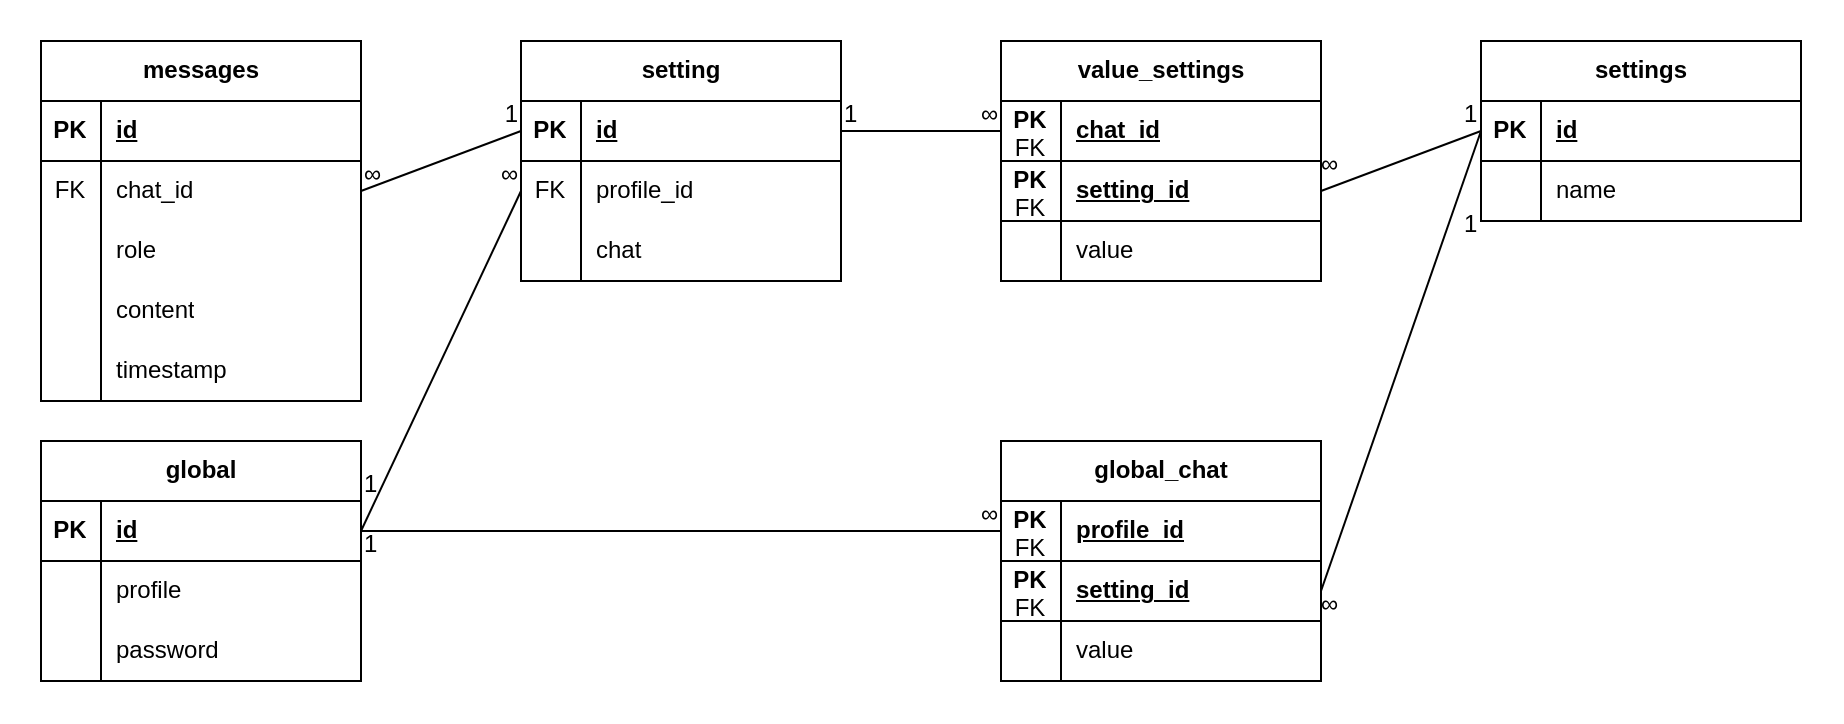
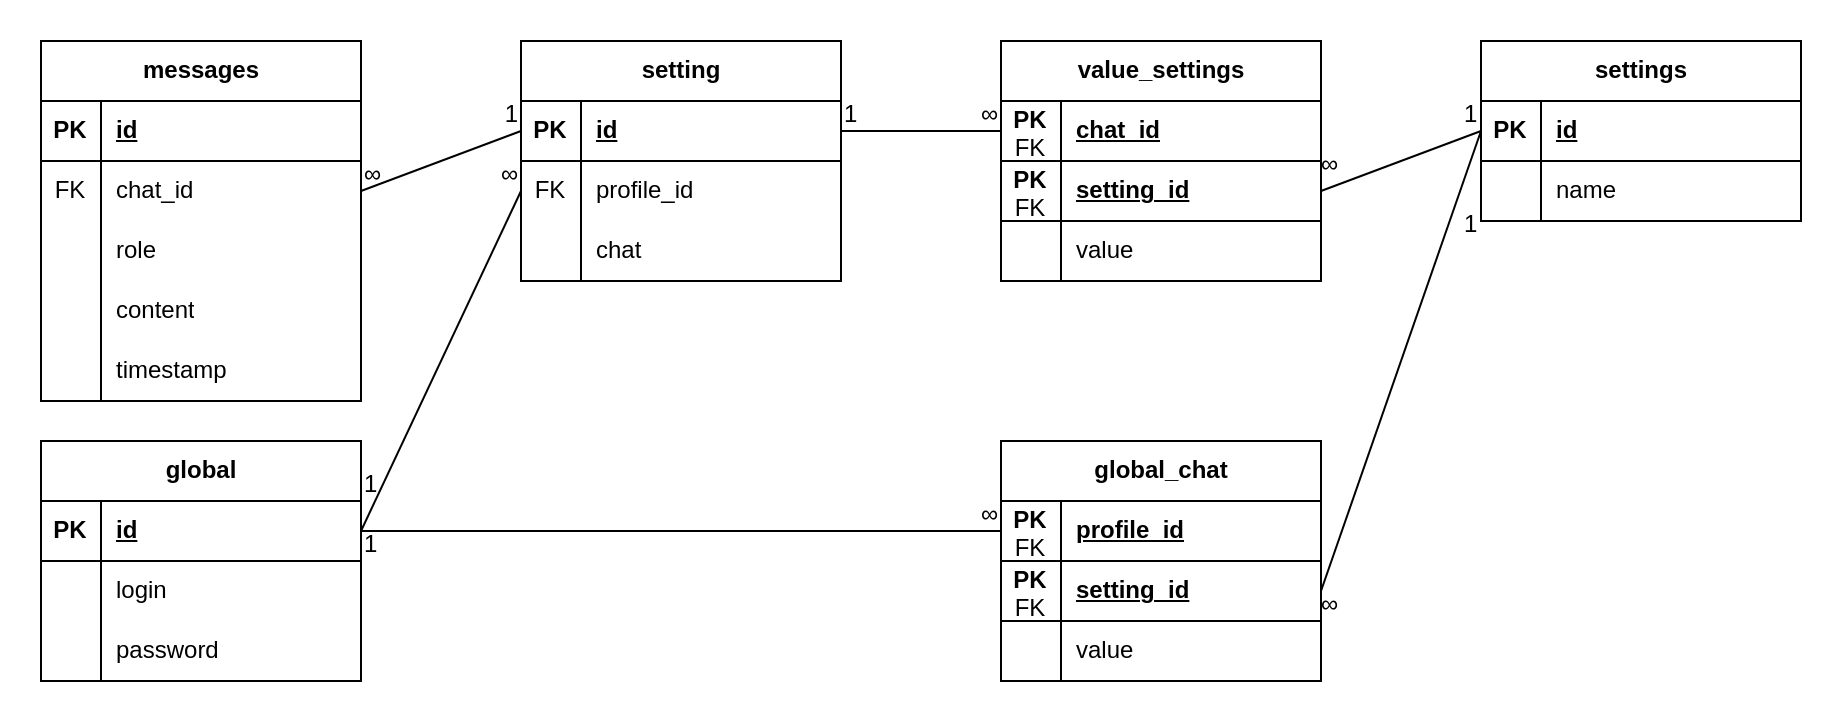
node "profile": label "profile" -> "login"
